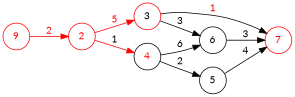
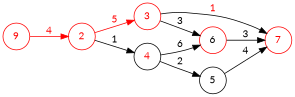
node "3": fontcolor black -> red
edge "9" -> "2": label " 2 " -> " 4 "
node "6": color black -> red
edge "2" -> "4": color red -> black
